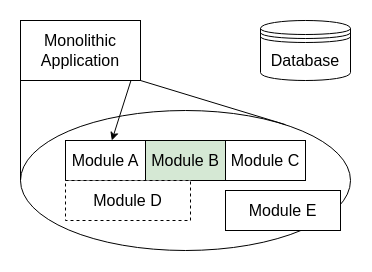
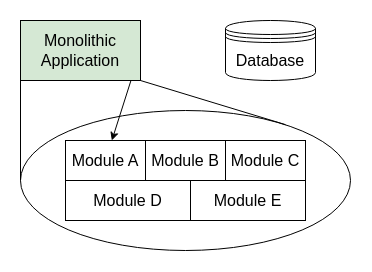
node "Monolithic Application": fillcolor #ffffff -> #d5e8d4
node "Database": moved (306, 51) -> (271, 51)
node "Module B": fillcolor #d5e8d4 -> #ffffff
node "Module D": style dashed -> solid
node "Module E": moved (283, 211) -> (248, 201)
